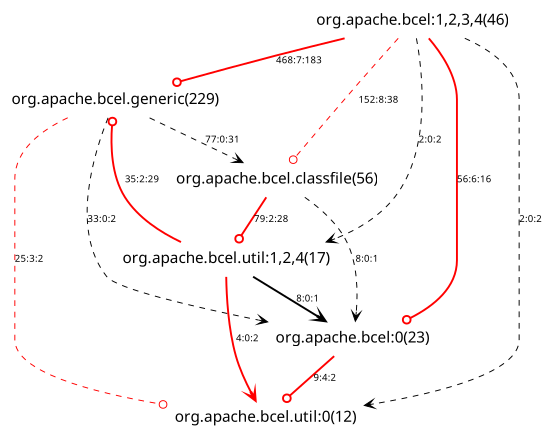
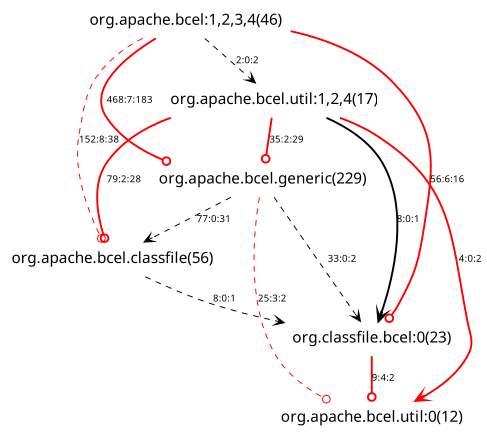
edge "org.apache.bcel.classfile(56)" -> "org.apache.bcel.util:1,2,4(17)": reversed
edge "org.apache.bcel:1,2,3,4(46)" -> "org.apache.bcel.util:0(12)": removed, label "2:0:2"
node "org.apache.bcel:0(23)": label "org.apache.bcel:0(23)" -> "org.classfile.bcel:0(23)"
